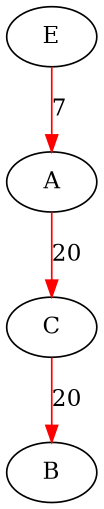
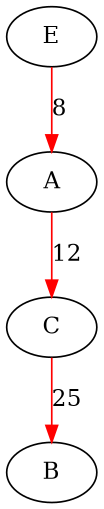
edge "E" -> "A": label "7" -> "8"
edge "A" -> "C": label "20" -> "12"
edge "C" -> "B": label "20" -> "25"
